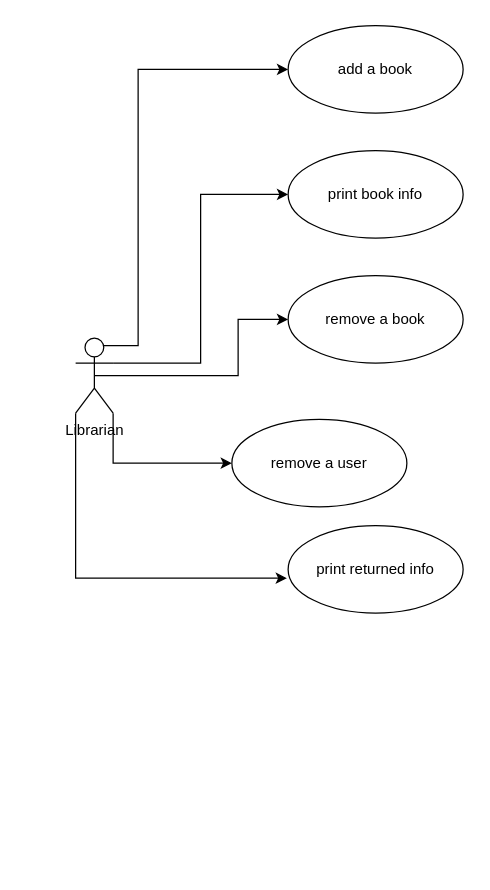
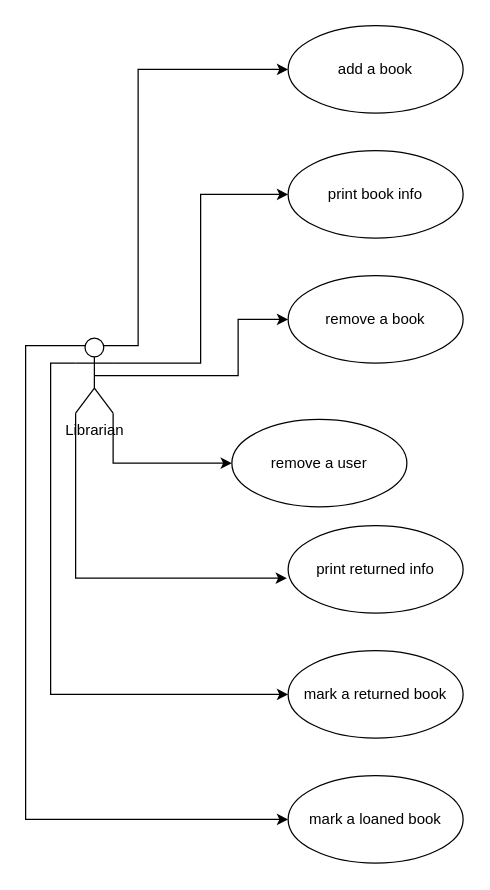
edge "Librarian" -> "mark a returned book": added
edge "Librarian" -> "mark a loaned book": added
node "mark a returned book": added
node "mark a loaned book": added
